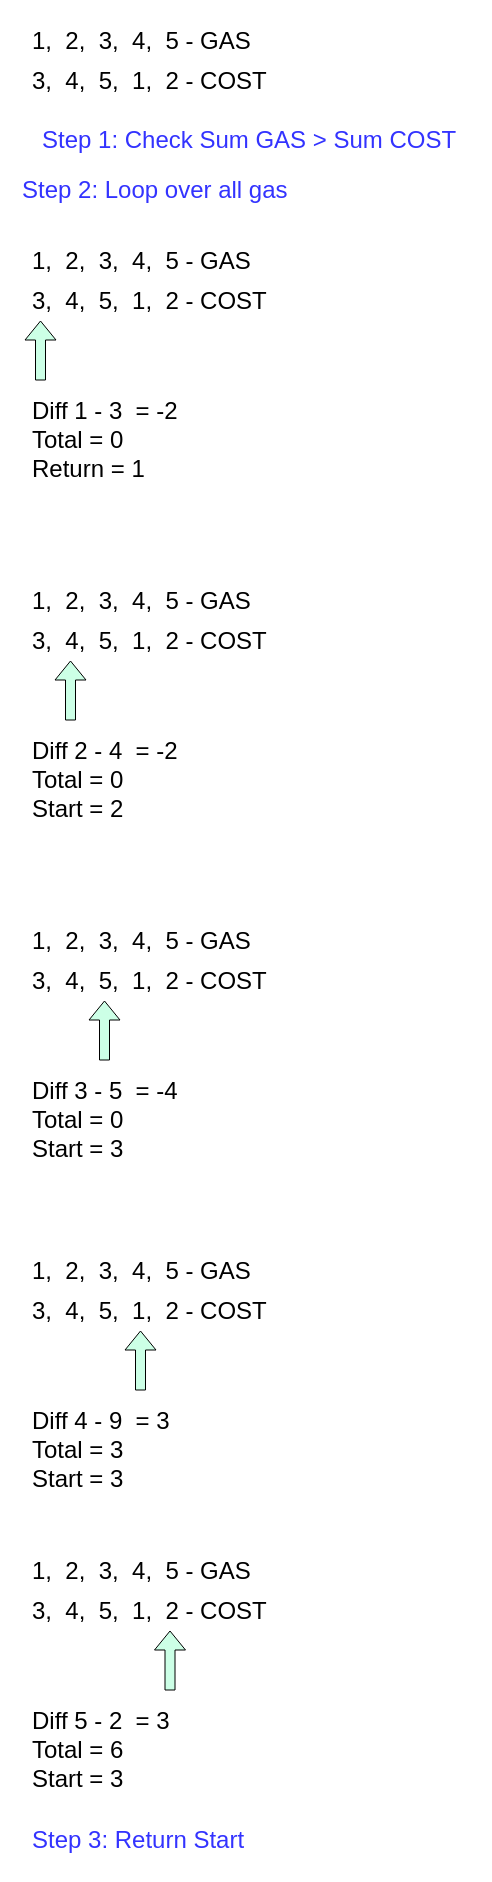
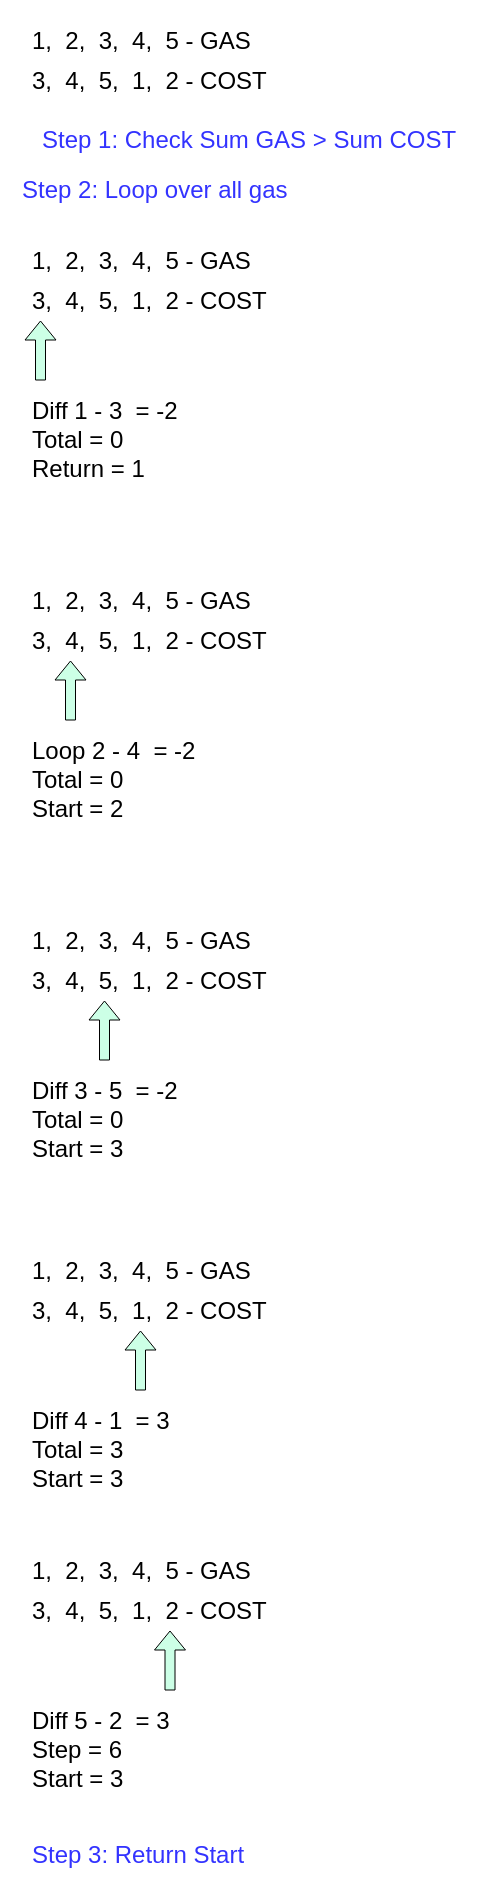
node "Diff 2 - 4 = -2 Total = 0 Start = 2": label "Diff 2 - 4 = -2 Total = 0 Start = 2" -> "Loop 2 - 4 = -2 Total = 0 Start = 2"
node "Diff 3 - 5 = -4 Total = 0 Start = 3": label "Diff 3 - 5 = -4 Total = 0 Start = 3" -> "Diff 3 - 5 = -2 Total = 0 Start = 3"
node "Diff 4 - 9 = 3 Total = 3 Start = 3": label "Diff 4 - 9 = 3 Total = 3 Start = 3" -> "Diff 4 - 1 = 3 Total = 3 Start = 3"
node "Diff 5 - 2 = 3 Total = 6 Start = 3": label "Diff 5 - 2 = 3 Total = 6 Start = 3" -> "Diff 5 - 2 = 3 Step = 6 Start = 3"
node "Step 3: Return Start": moved (226, 1841) -> (226, 1856)
